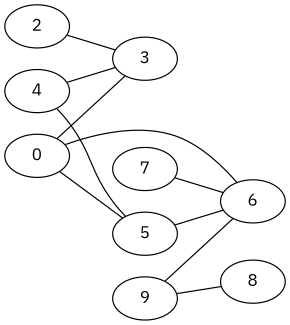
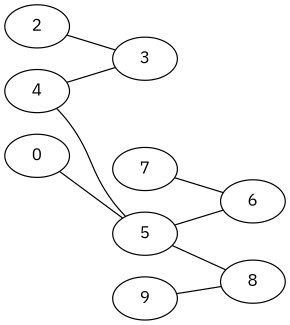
edge "3" -- "0": removed
edge "0" -- "6": removed
edge "6" -- "9": removed
edge "5" -- "8": added
